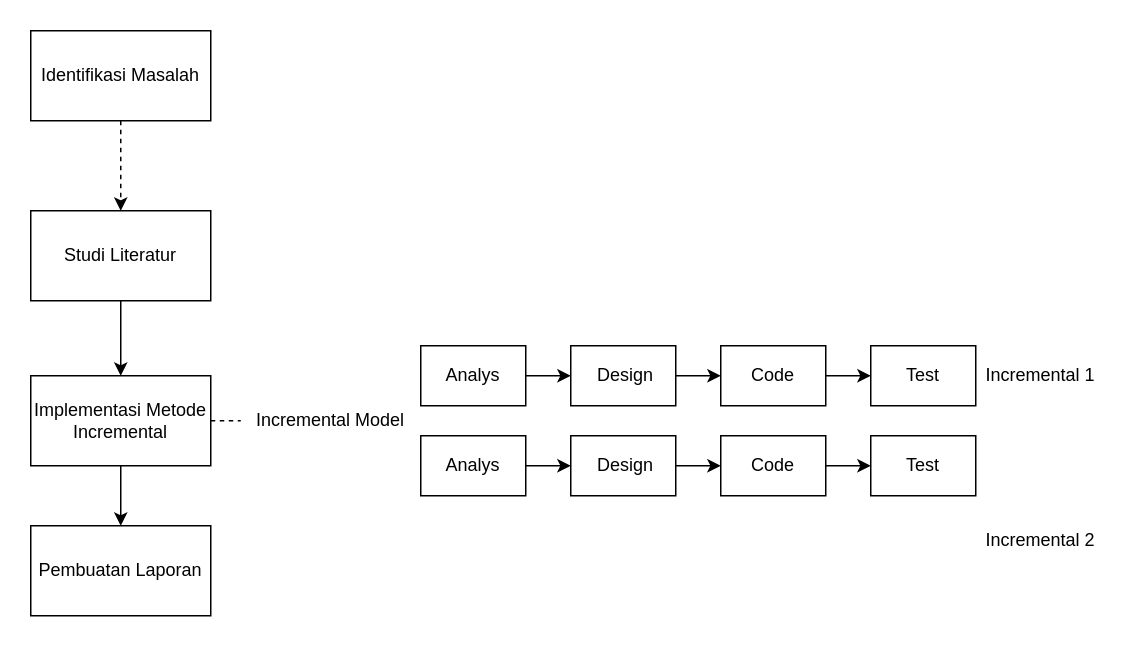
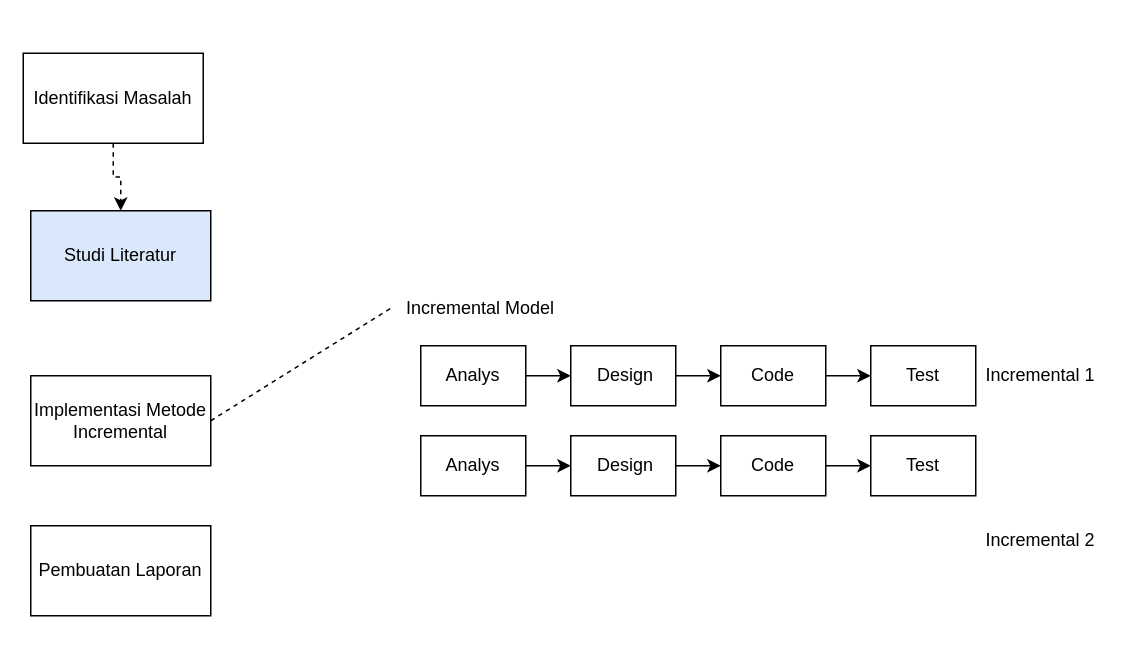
node "Identifikasi Masalah": moved (121, 76) -> (113, 98)
node "Studi Literatur": fillcolor #ffffff -> #dae8fc
edge "Studi Literatur" -> "Implementasi Metode Incremental": removed
node "Incremental Model": moved (331, 421) -> (481, 308)
edge "Implementasi Metode Incremental" -> "Pembuatan Laporan": removed
